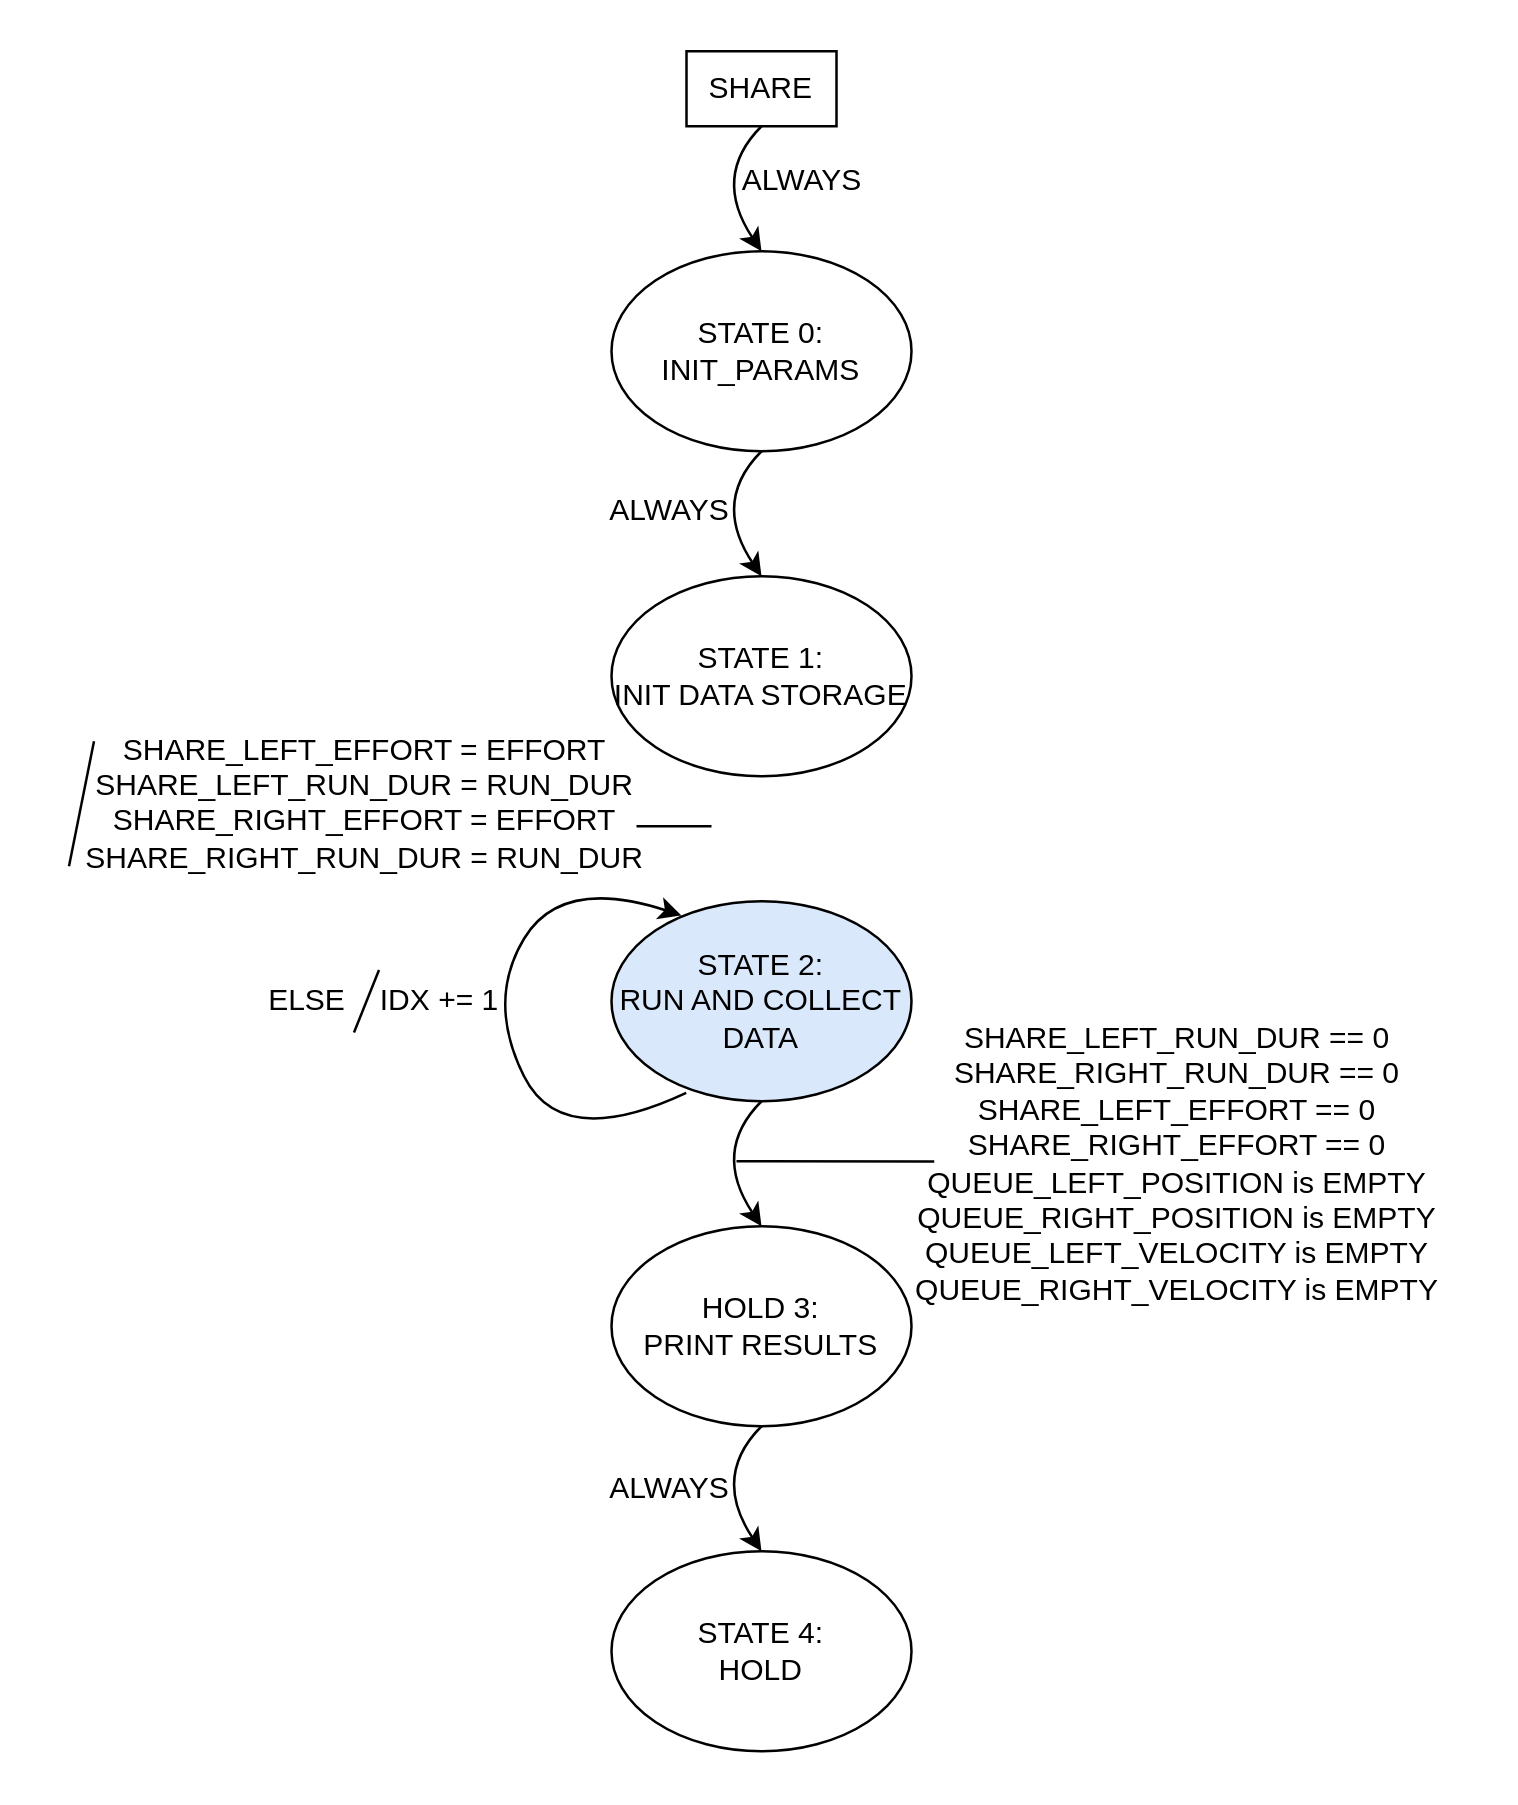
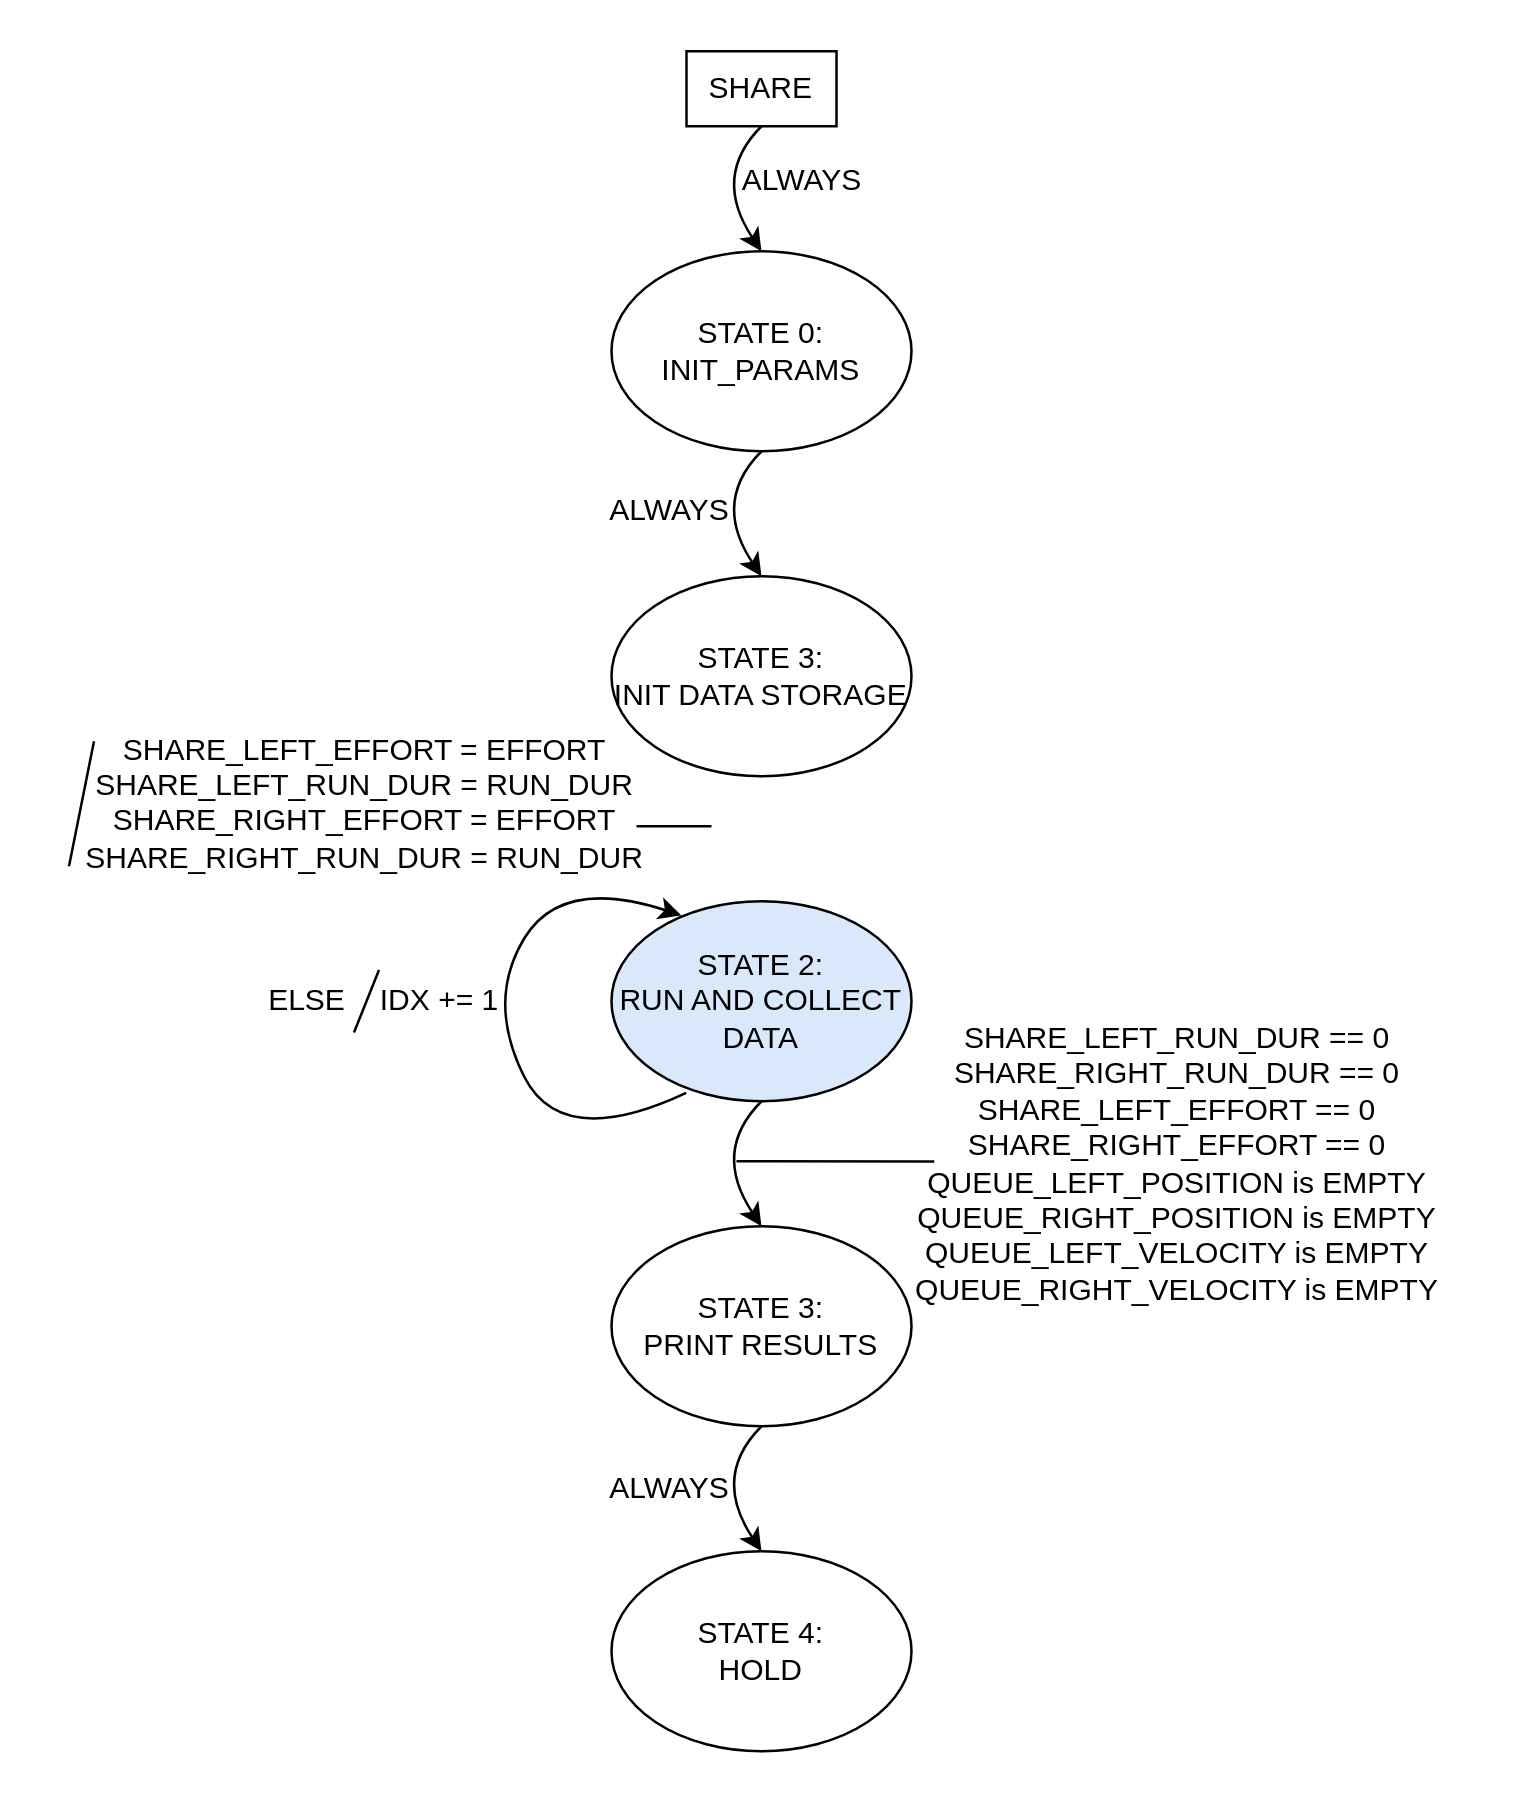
node "STATE 1: INIT DATA STORAGE": label "STATE 1: INIT DATA STORAGE" -> "STATE 3: INIT DATA STORAGE"
node "HOLD 3: PRINT RESULTS": label "HOLD 3: PRINT RESULTS" -> "STATE 3: PRINT RESULTS"
